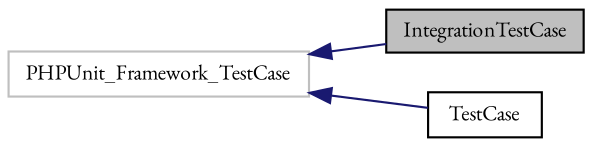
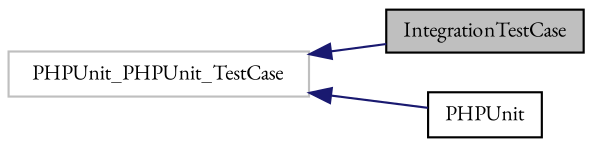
node "PHPUnit_Framework_TestCase": label "PHPUnit_Framework_TestCase" -> "PHPUnit_PHPUnit_TestCase"
node "TestCase": label "TestCase" -> "PHPUnit"
